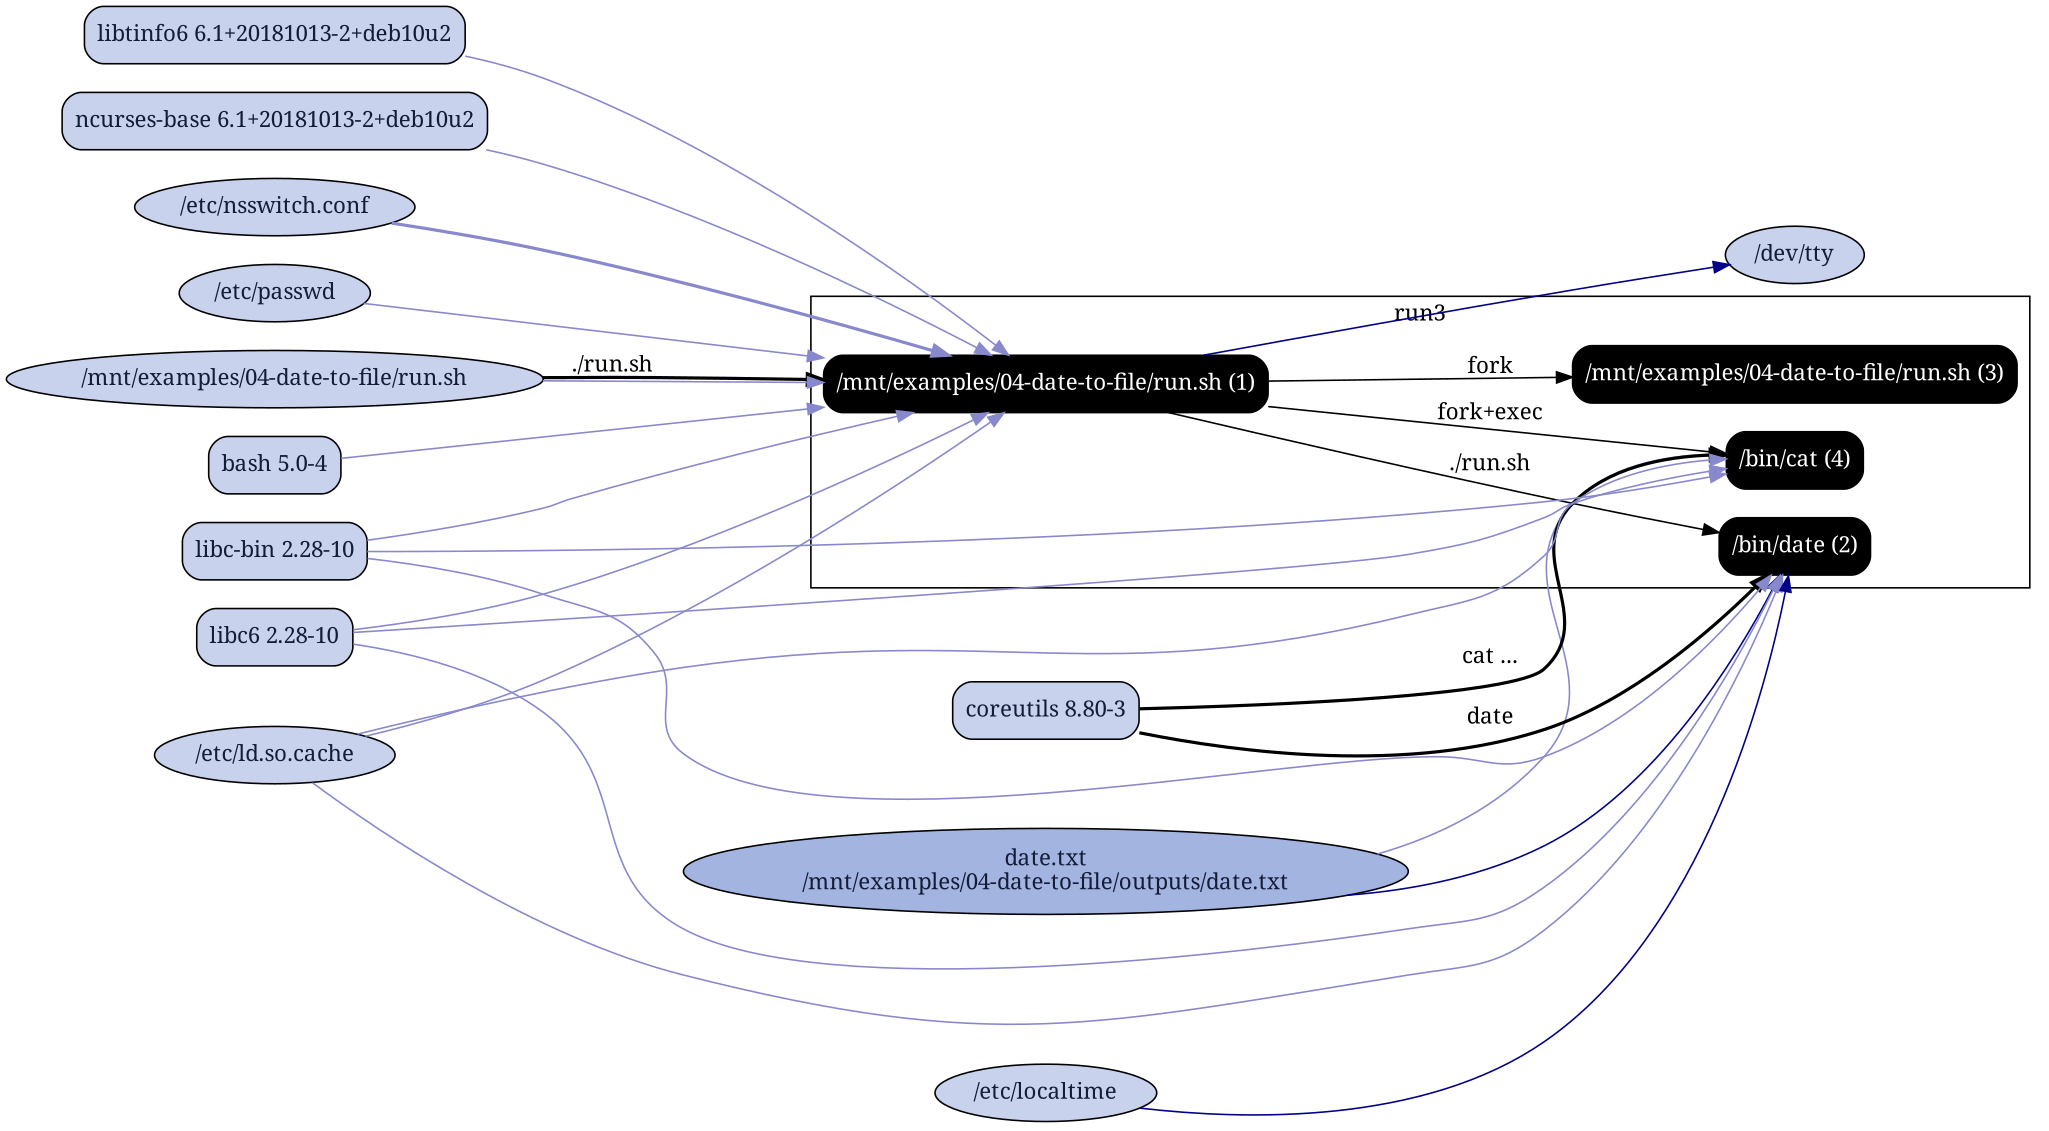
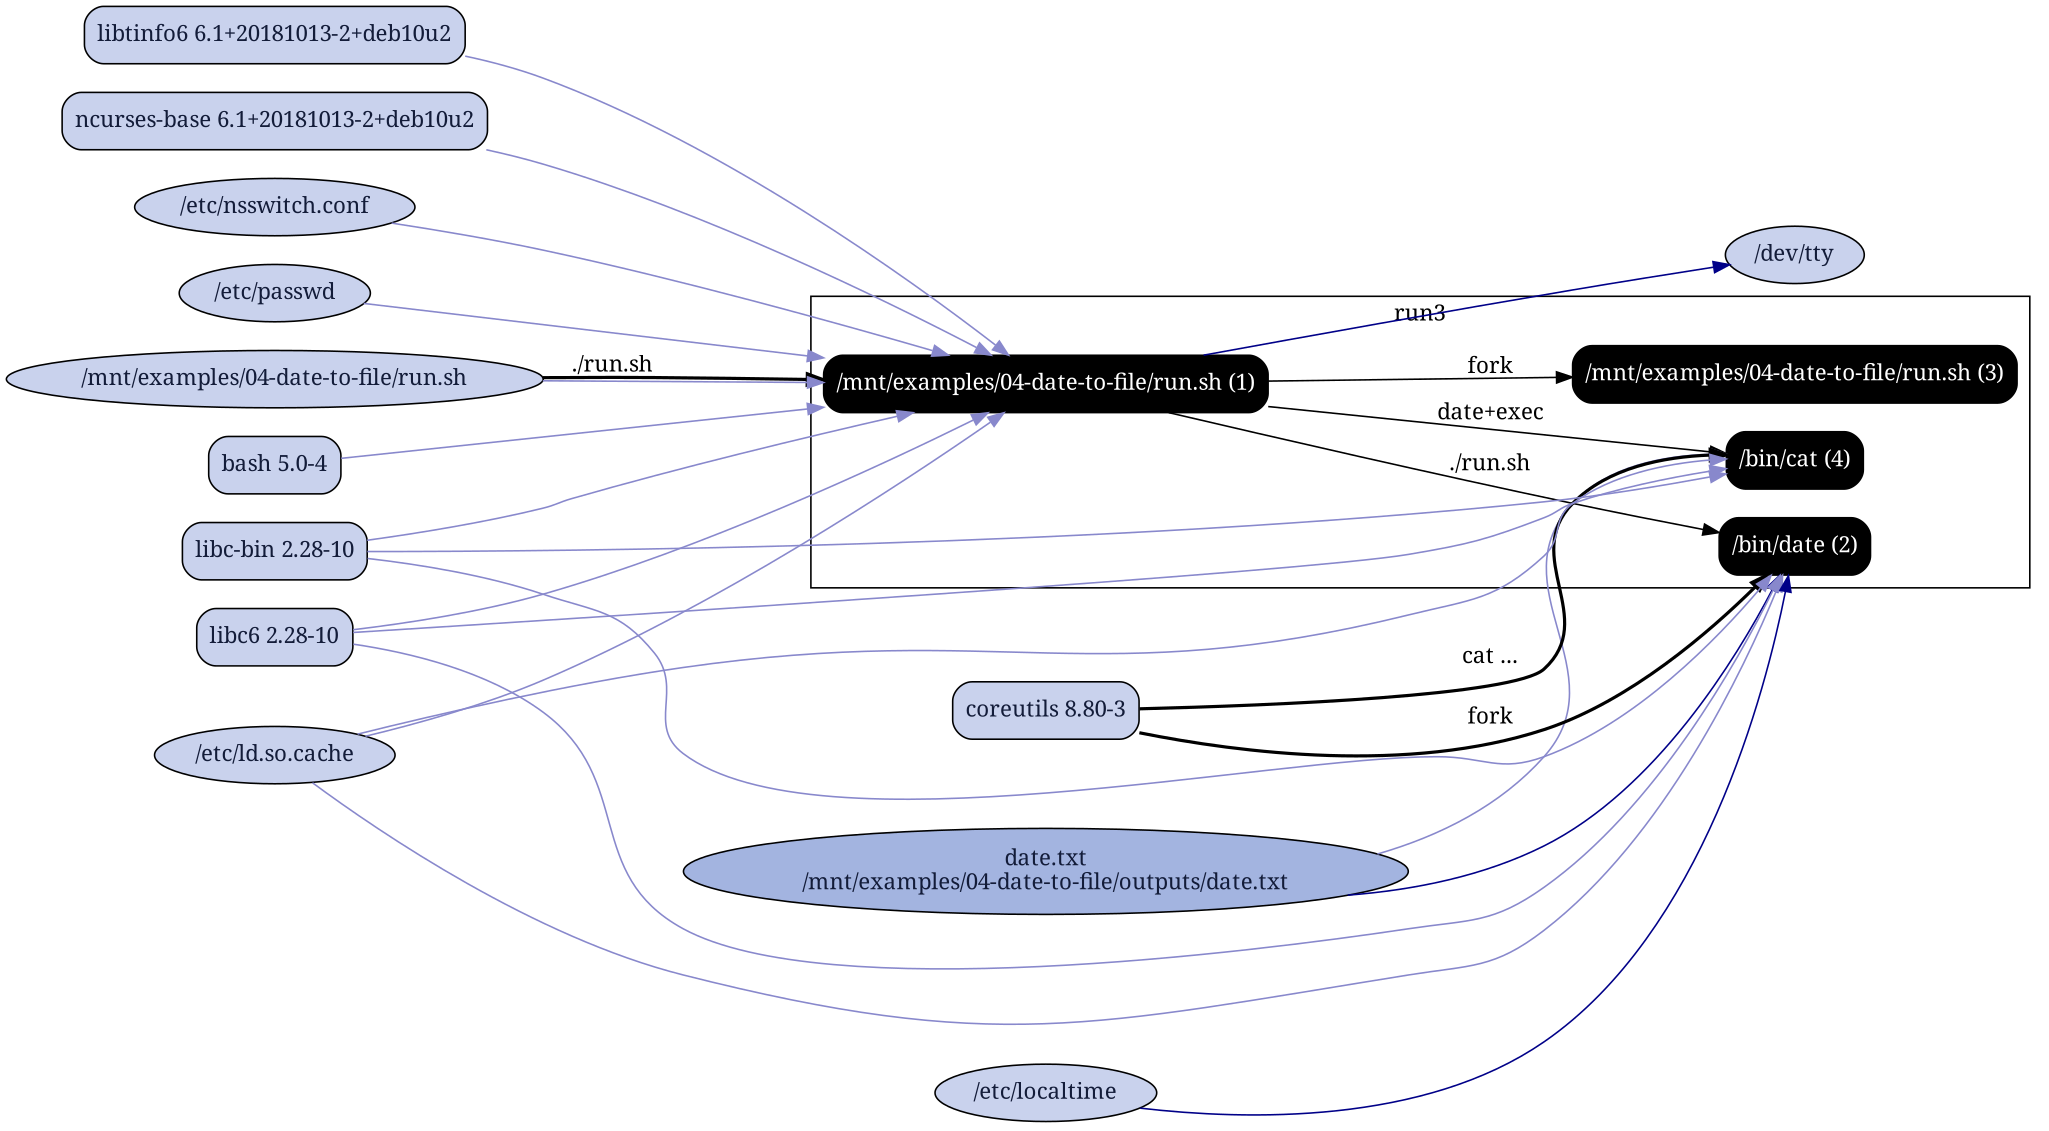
edge "/etc/nsswitch.conf" -> "/mnt/examples/04-date-to-file/run.sh (1)": style bold -> solid
edge "/mnt/examples/04-date-to-file/run.sh (1)" -> "/bin/cat (4)": label "fork+exec" -> "date+exec"
edge "coreutils 8.80-3" -> "/bin/date (2)": label "date" -> "fork"
